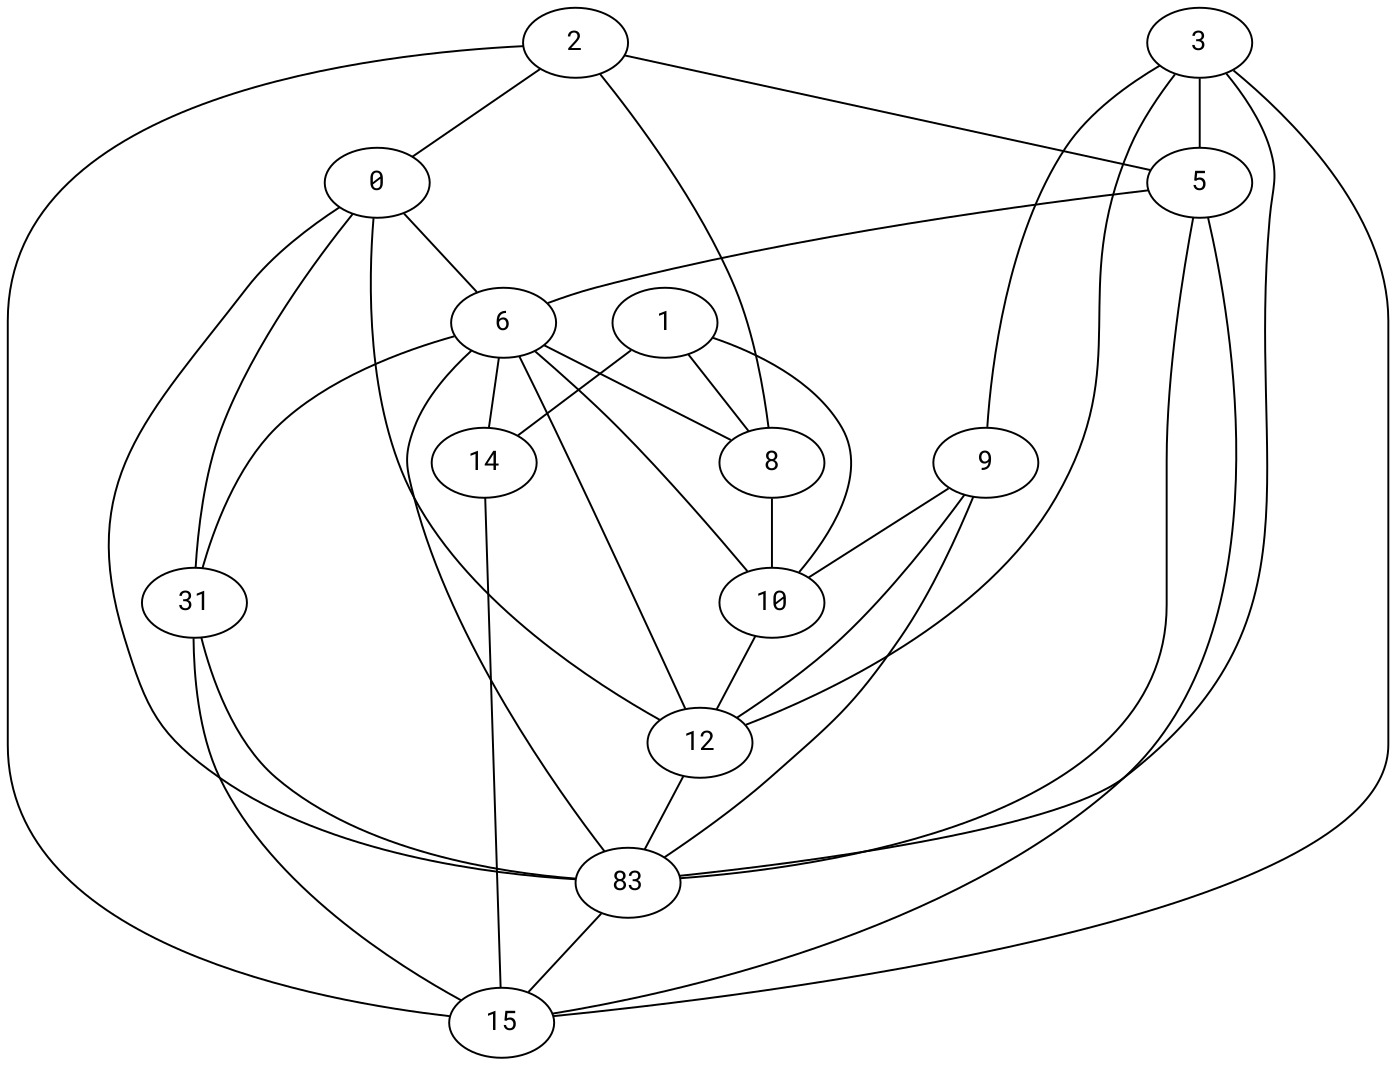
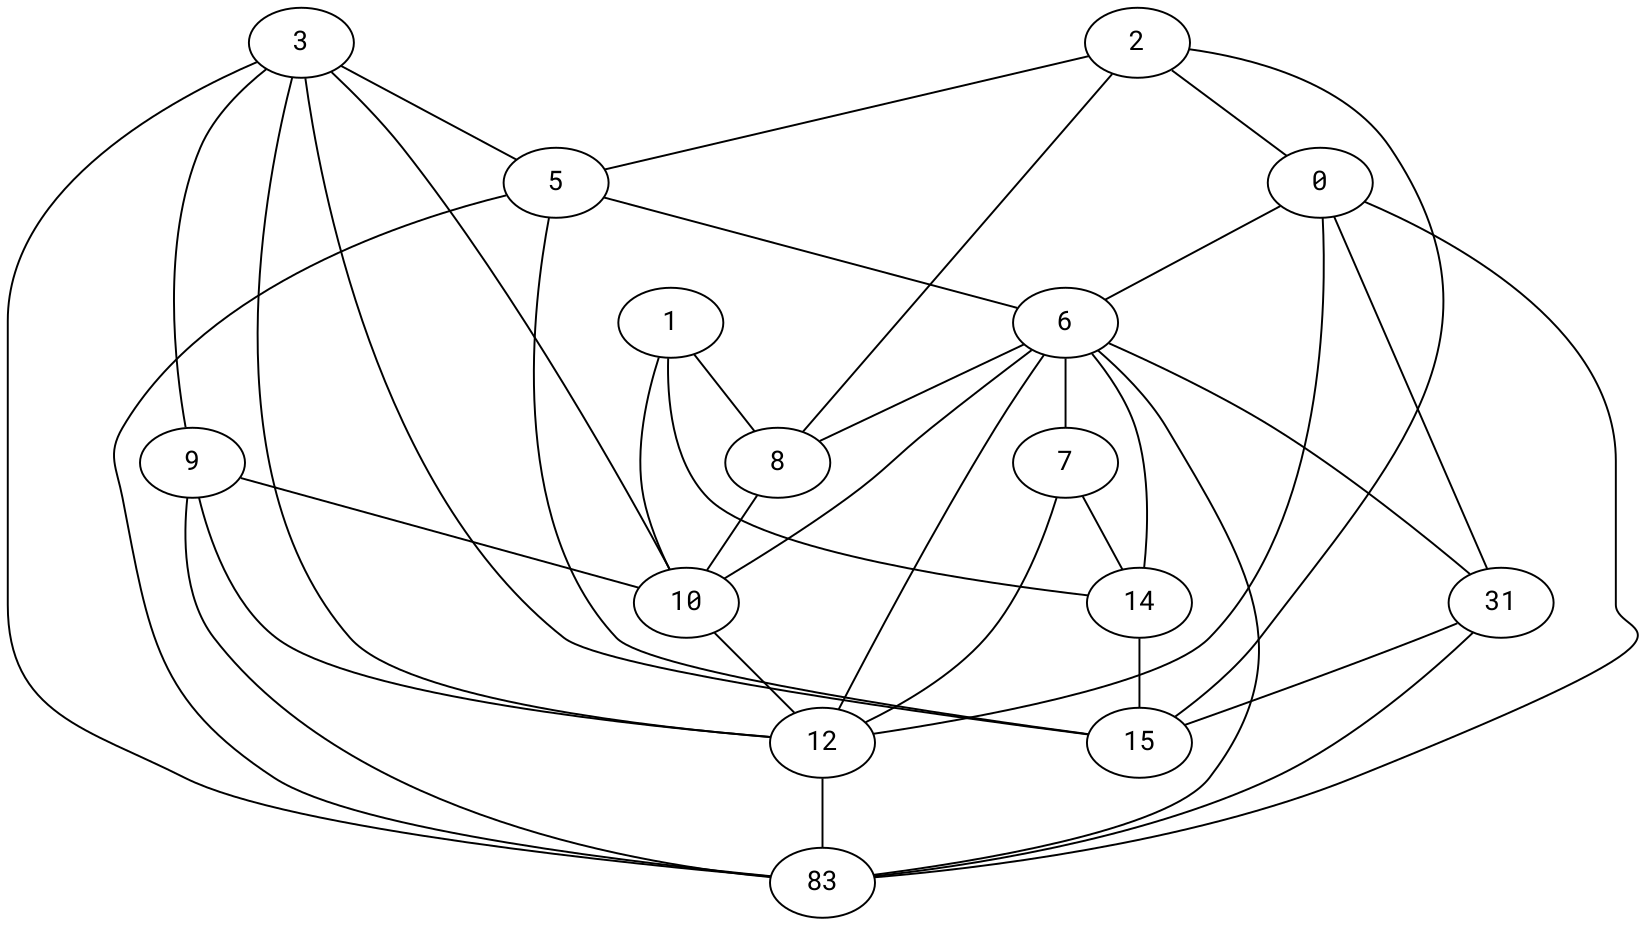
edge "3" -- "10": added
node "7": added
edge "83" -- "15": removed
